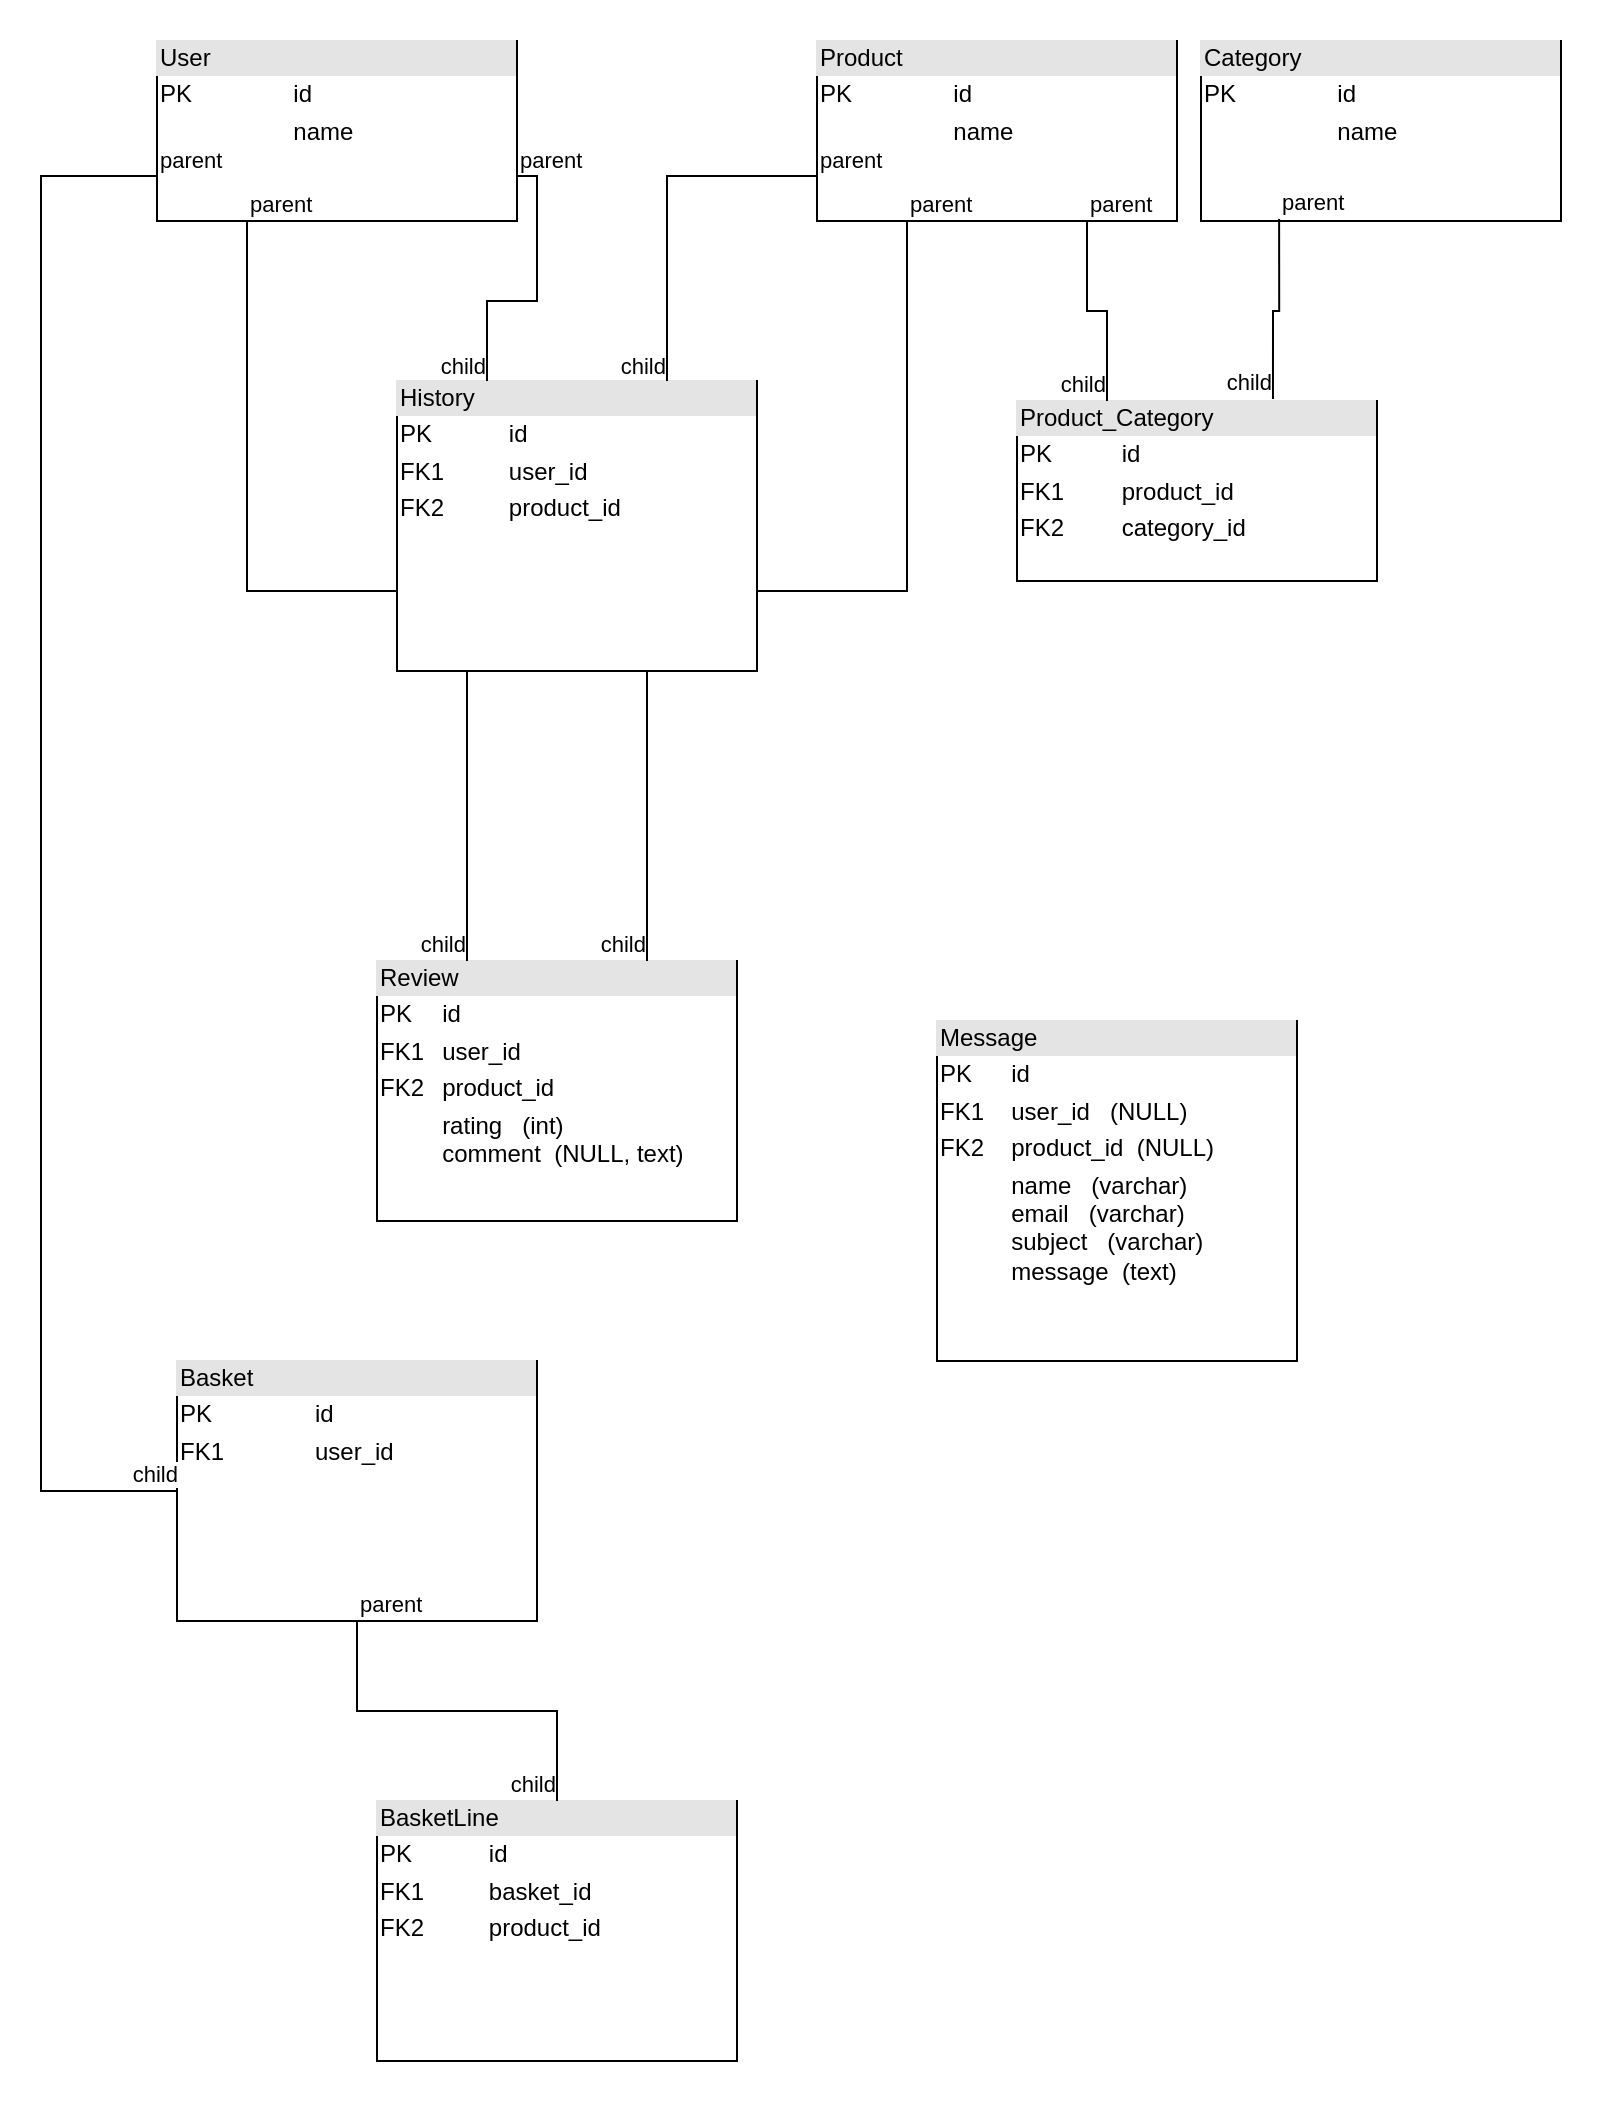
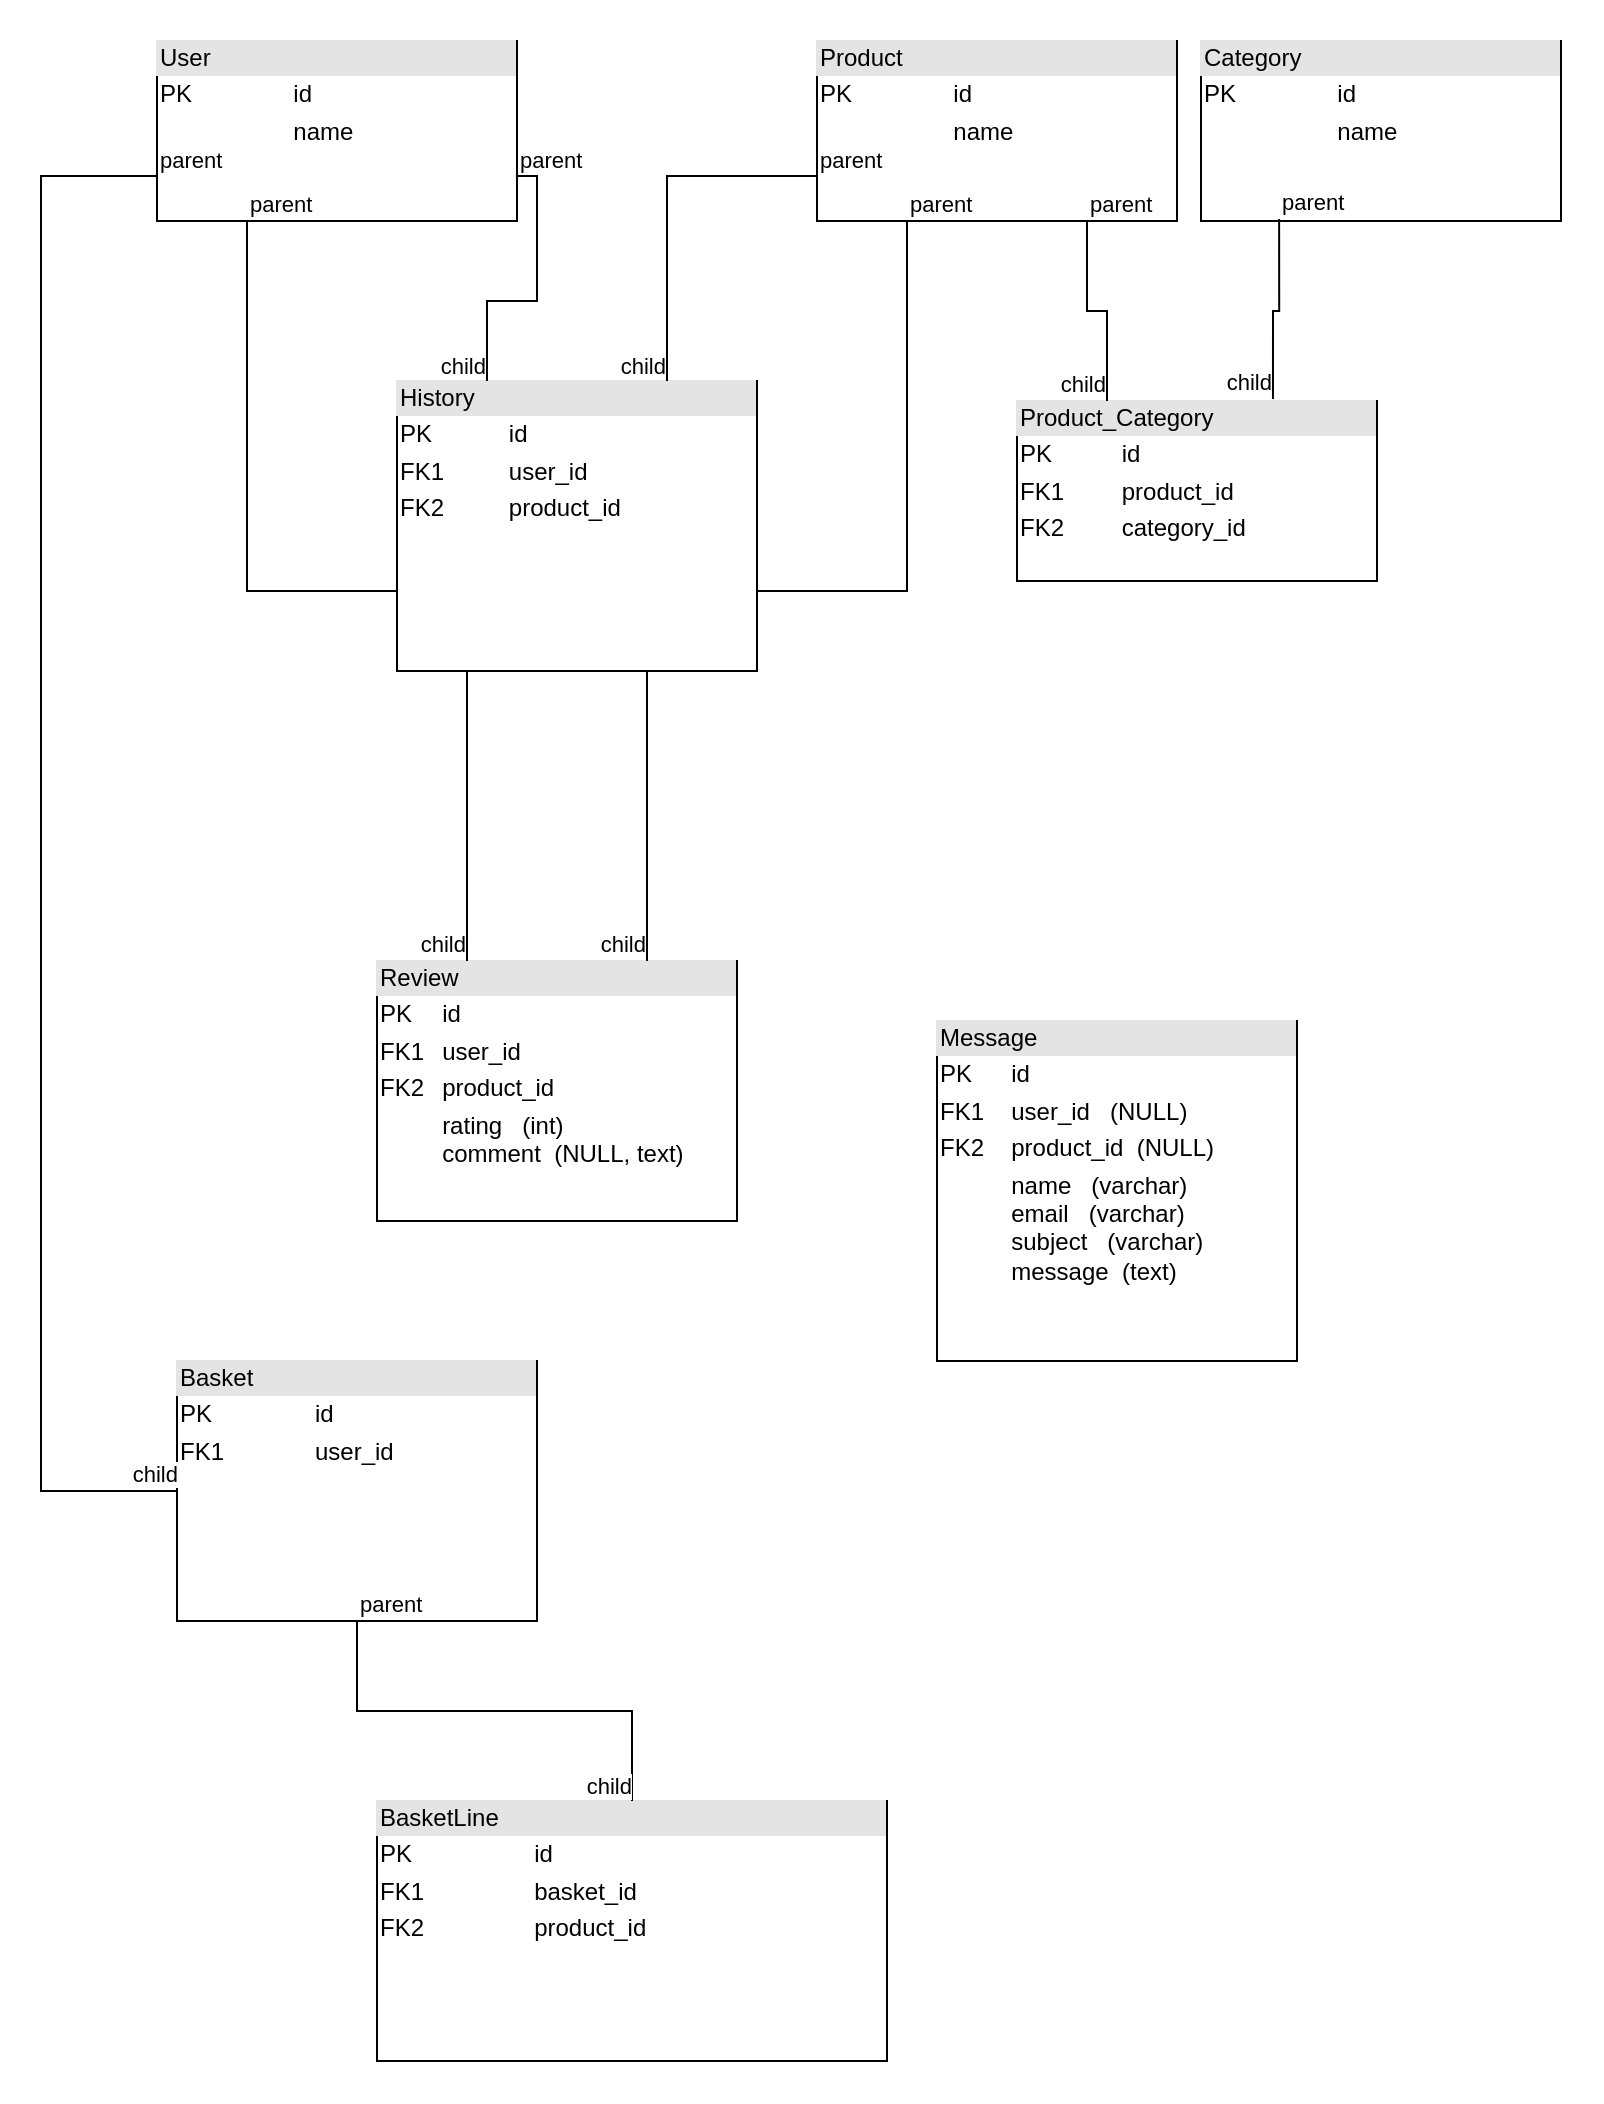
node "BasketLine PK id FK1 basket_id FK2 product_id": size 360x260 -> 510x260
